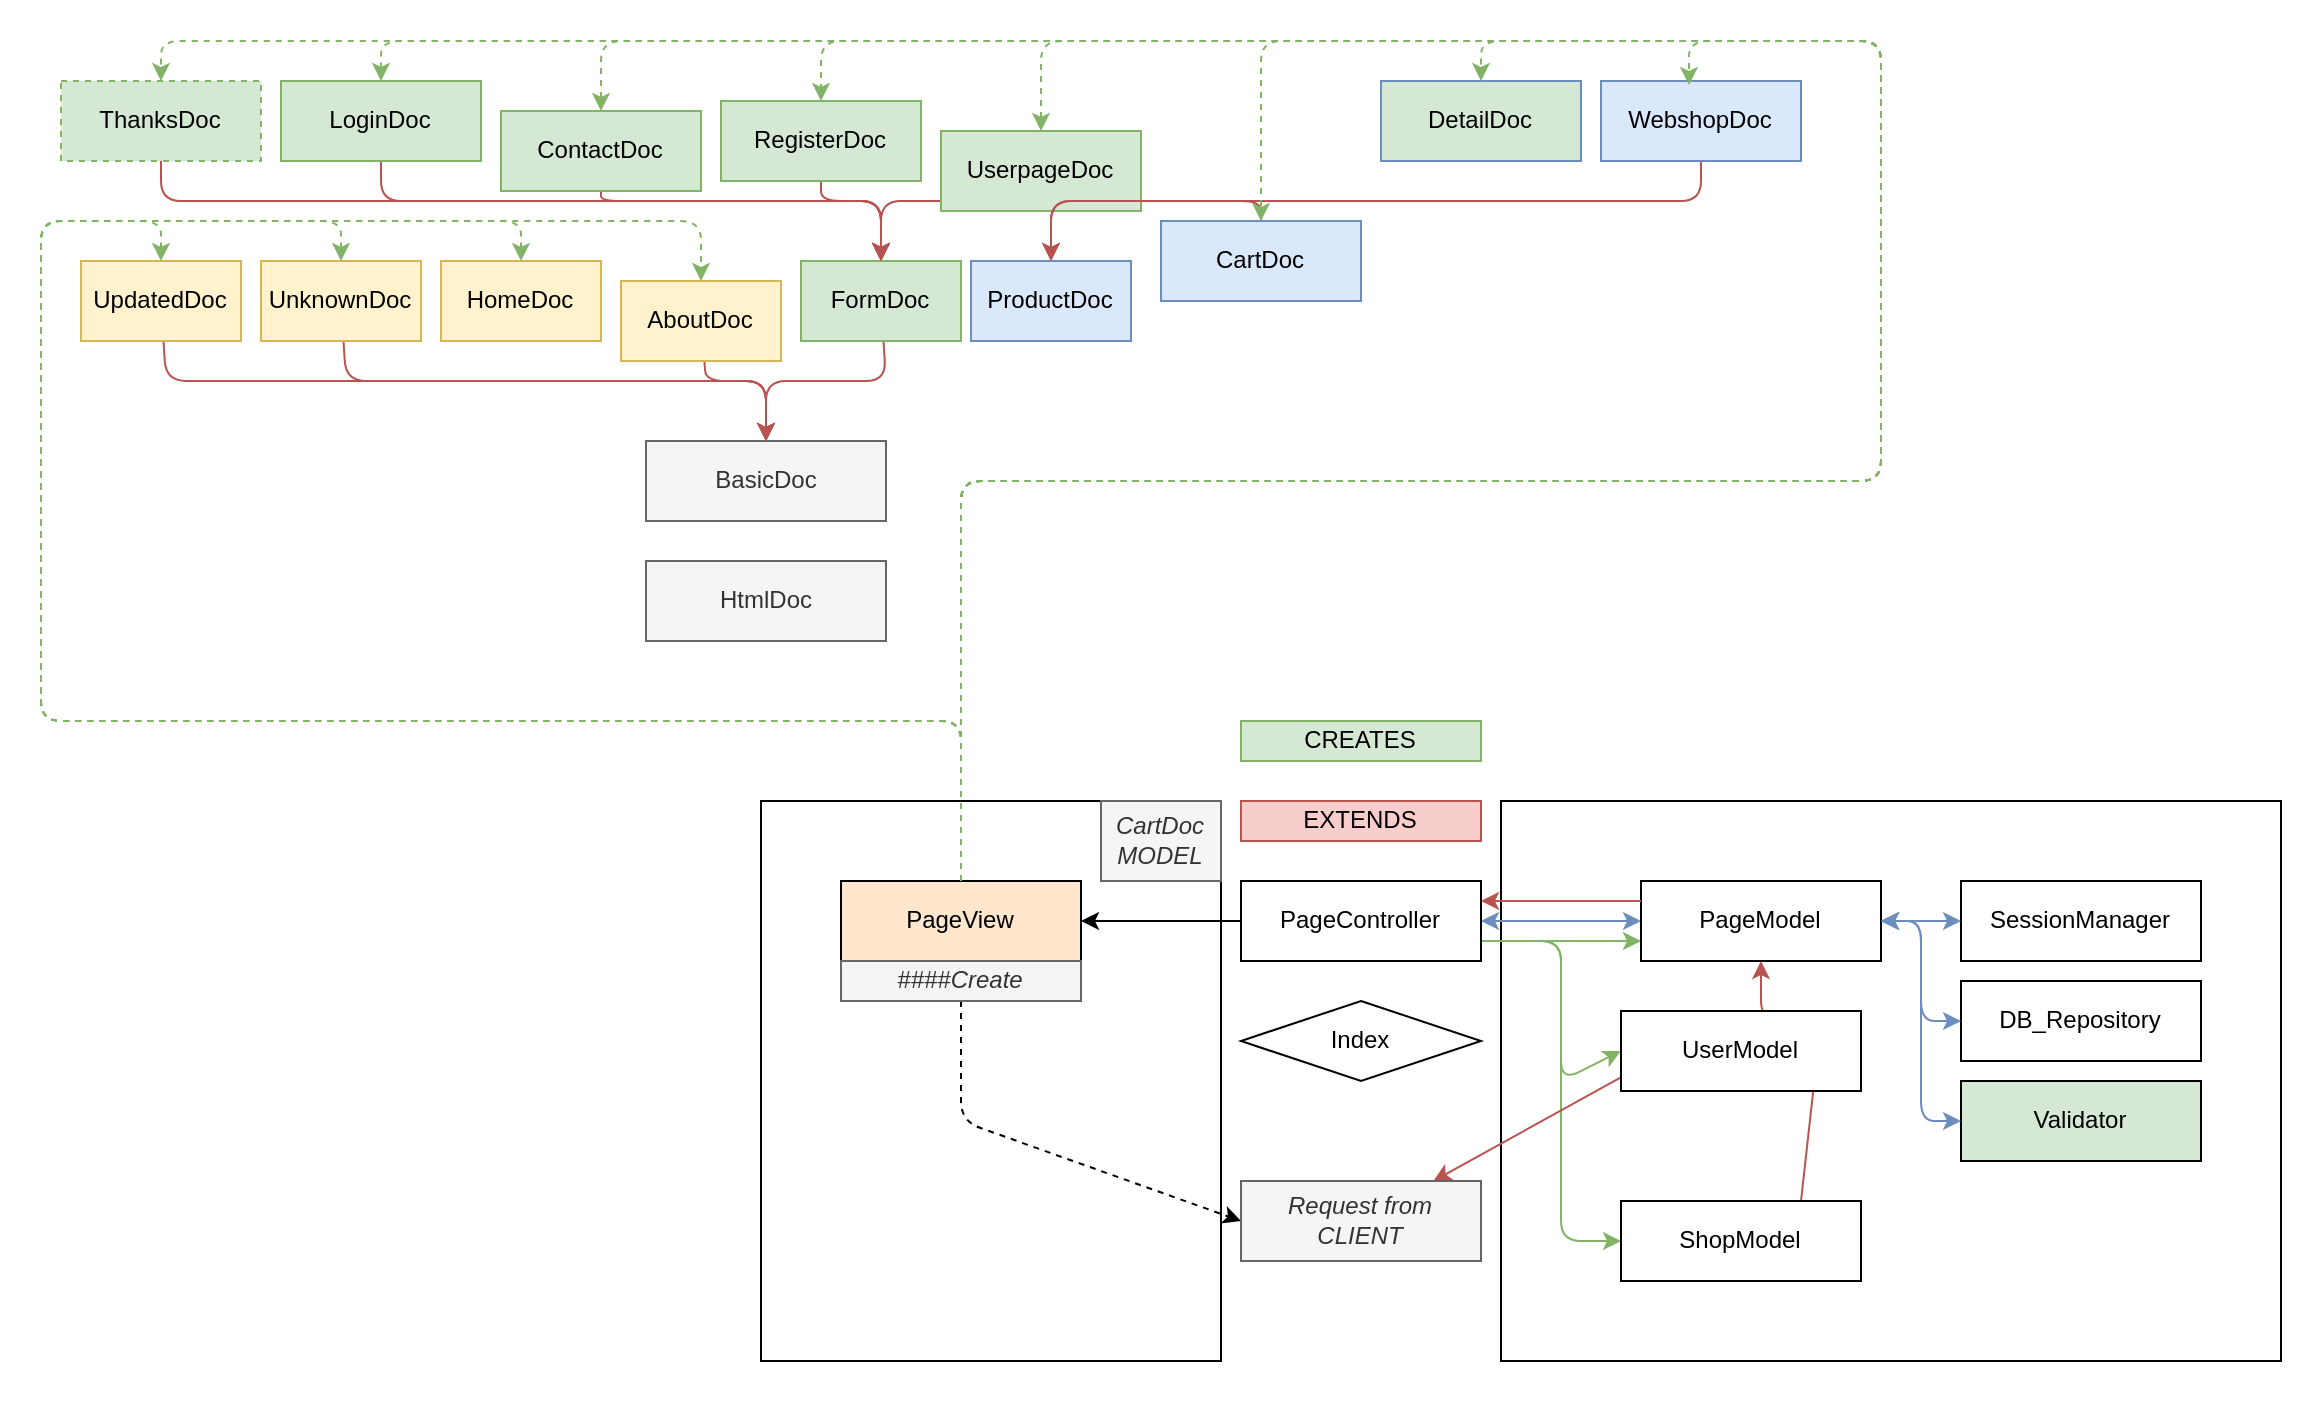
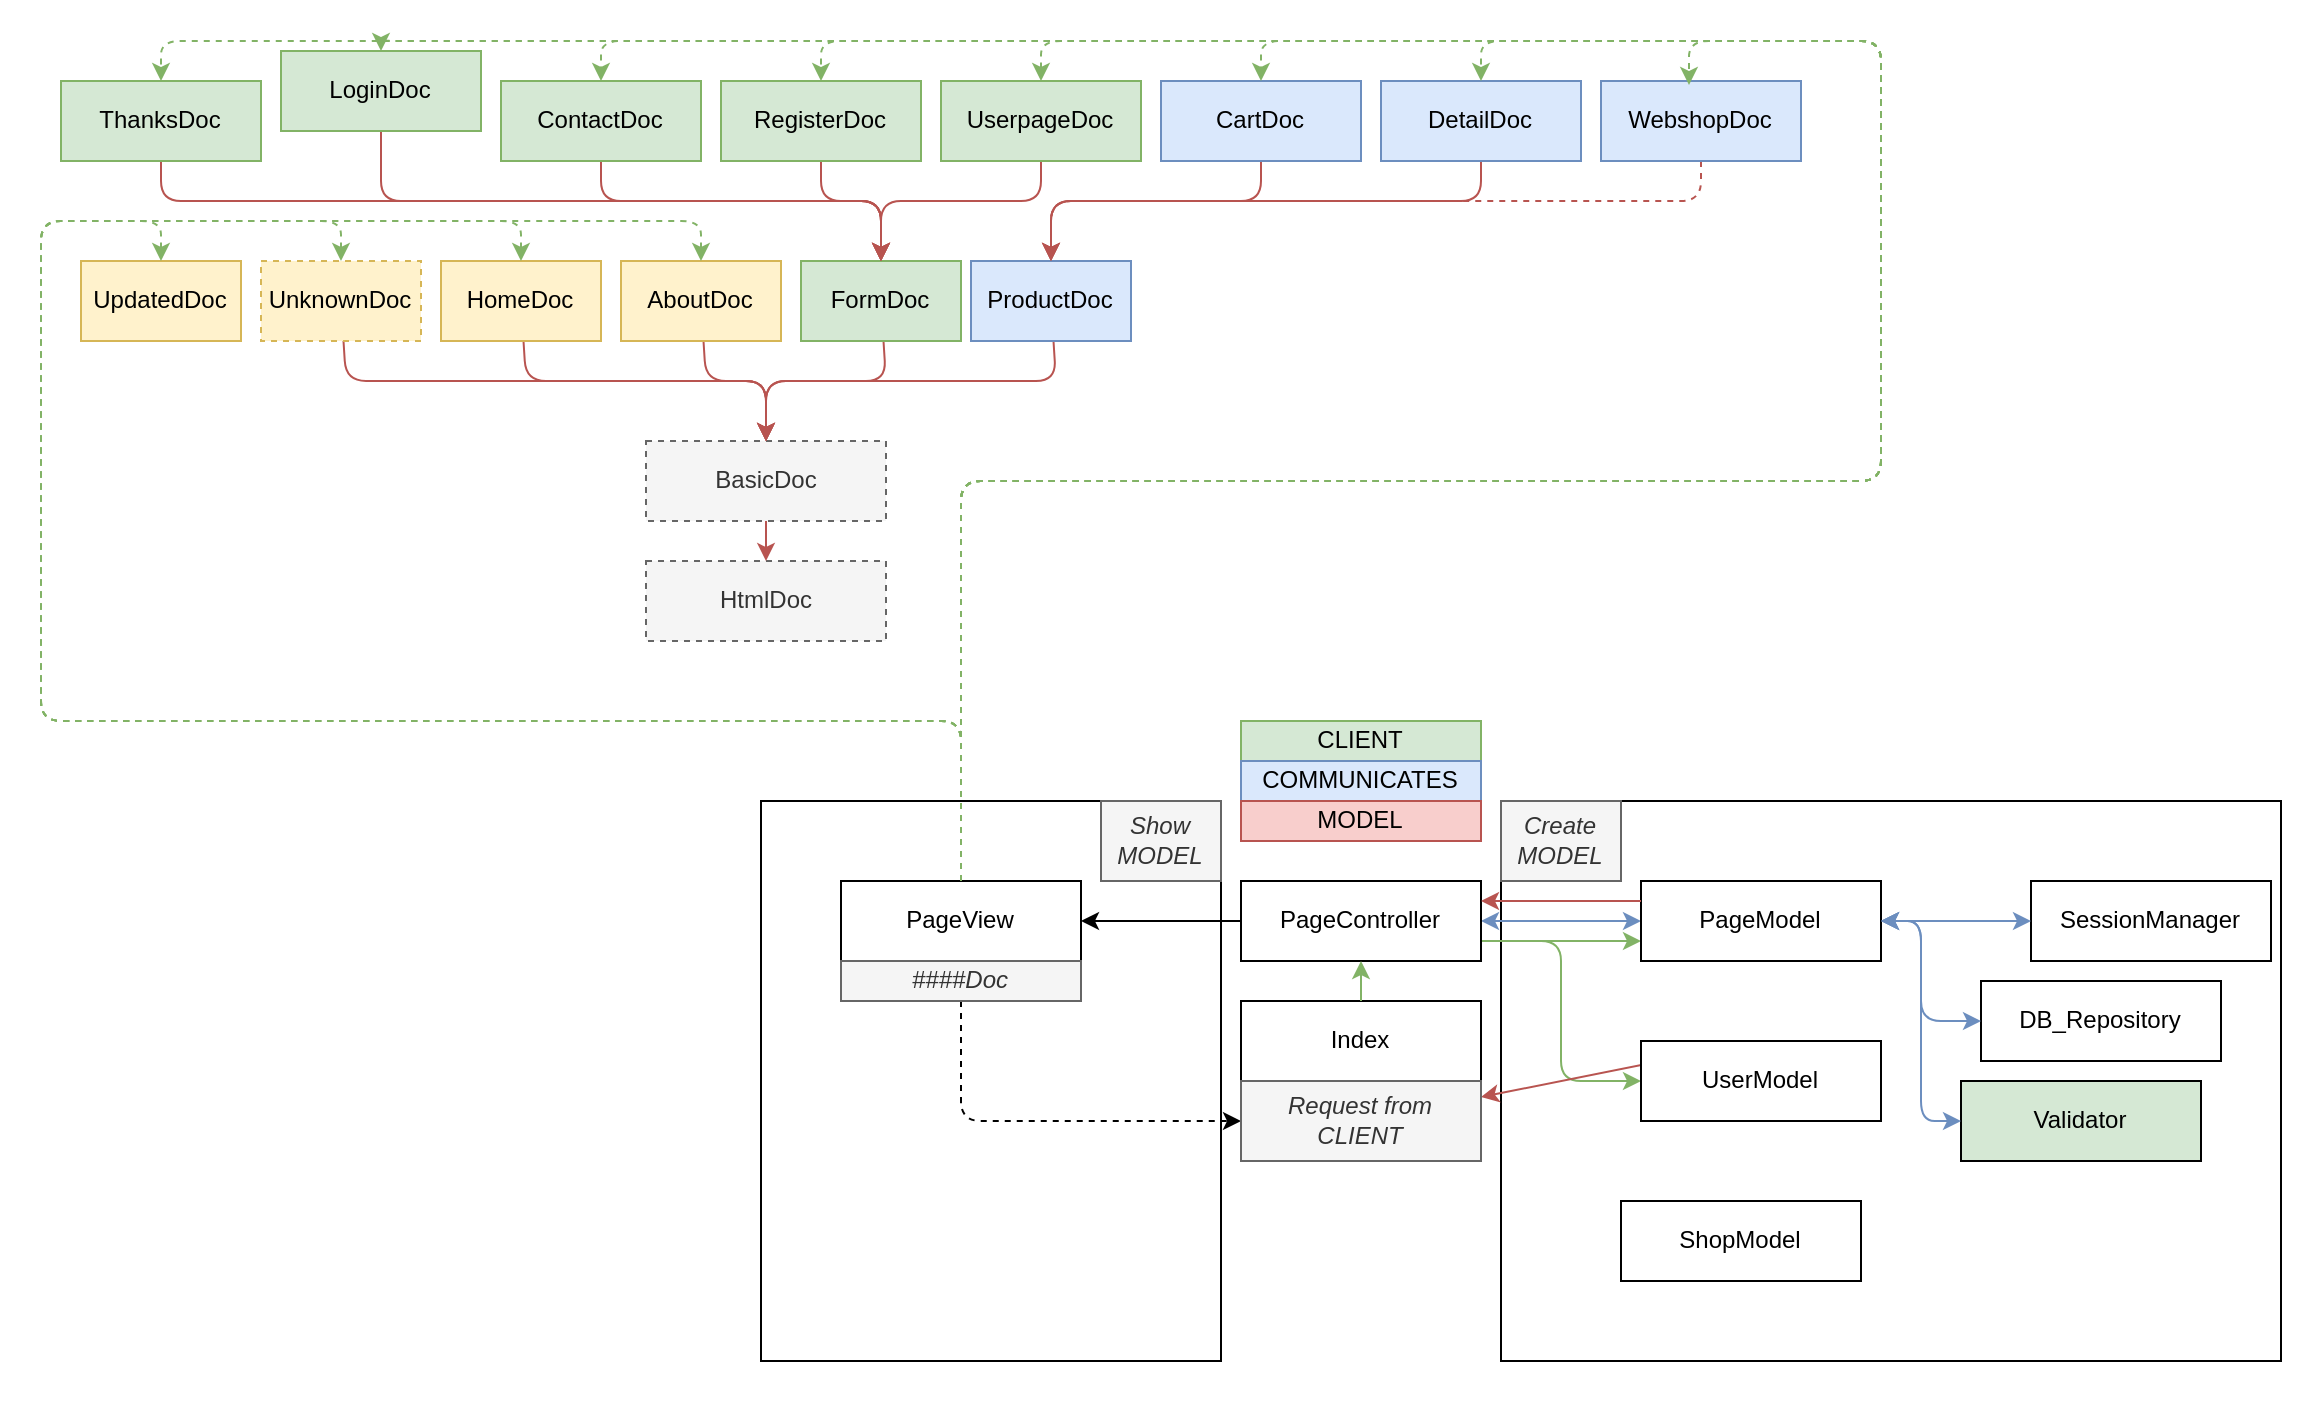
node "ThanksDoc": style dashed -> solid
node "LoginDoc": moved (381, 121) -> (381, 91)
node "DetailDoc": fillcolor #d5e8d4 -> #dae8fc
node "RegisterDoc": moved (821, 141) -> (821, 121)
node "ContactDoc": moved (601, 151) -> (601, 121)
node "UserpageDoc": moved (1041, 171) -> (1041, 121)
edge "DetailDoc" -> "ProductDoc": added
edge "WebshopDoc" -> "ProductDoc": style solid -> dashed
node "CartDoc": moved (1261, 261) -> (1261, 121)
node "UnknownDoc": style solid -> dashed
node "AboutDoc": moved (701, 321) -> (701, 301)
edge "HomeDoc" -> "BasicDoc": added
edge "UnknownDoc" -> "BasicDoc": arrowhead classic -> open
edge "UpdatedDoc" -> "BasicDoc": removed
edge "ProductDoc" -> "BasicDoc": added
node "BasicDoc": style solid -> dashed
edge "BasicDoc" -> "HtmlDoc": added
node "HtmlDoc": style solid -> dashed
node "CREATES": label "CREATES" -> "CLIENT"
node "COMMUNICATES": added
node "EXTENDS": label "EXTENDS" -> "MODEL"
node "CartDoc MODEL": label "CartDoc MODEL" -> "Show MODEL"
node "Create MODEL": added
node "PageView": fillcolor #ffe6cc -> #ffffff
node "SessionManager": moved (2081, 921) -> (2151, 921)
node "####Create": label "####Create" -> "####Doc"
edge "Index" -> "PageController": added
node "DB_Repository": moved (2081, 1021) -> (2101, 1021)
node "Index": shape diamond -> rectangle
node "UserModel": moved (1741, 1051) -> (1761, 1081)
edge "ShopModel" -> "PageModel": removed
edge "PageController" -> "ShopModel": removed
node "Request from CLIENT": moved (1361, 1221) -> (1361, 1121)
